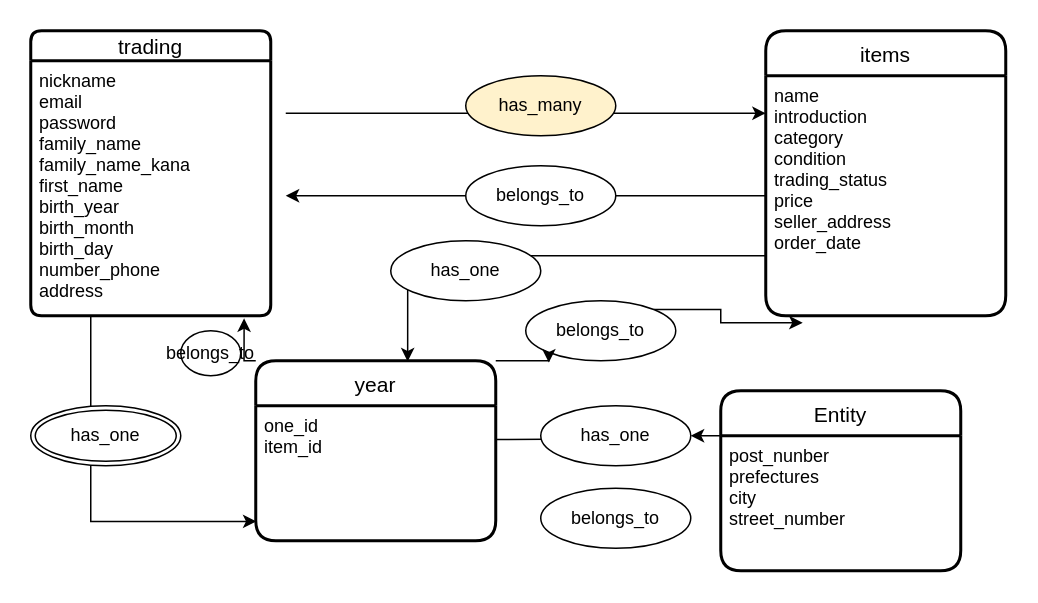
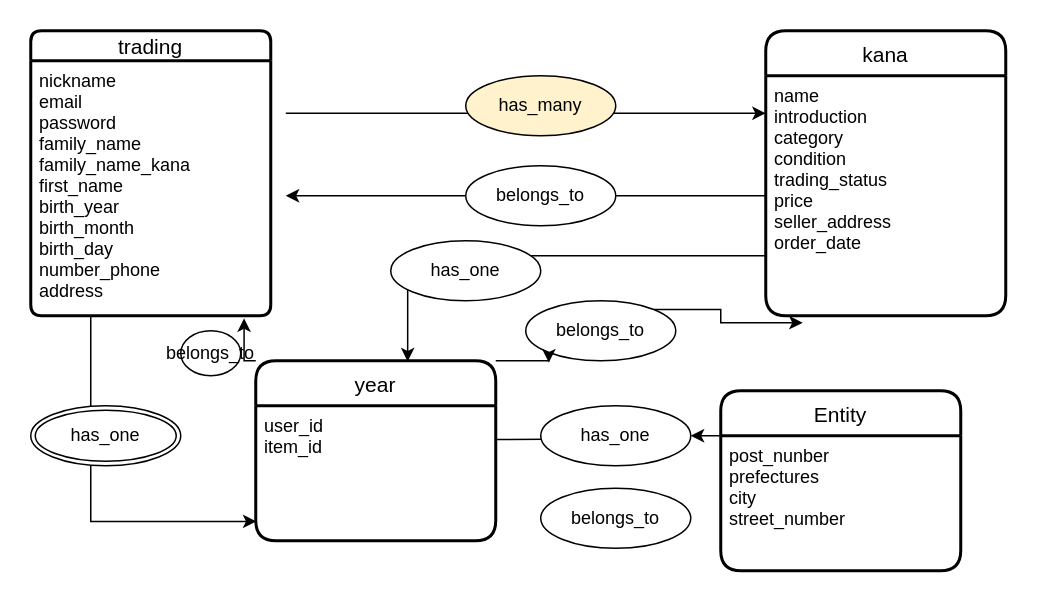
node "items": label "items" -> "kana"
node "one_id item_id": label "one_id item_id" -> "user_id item_id"
